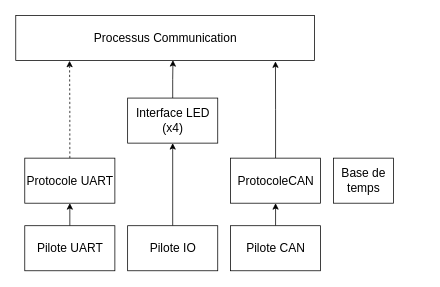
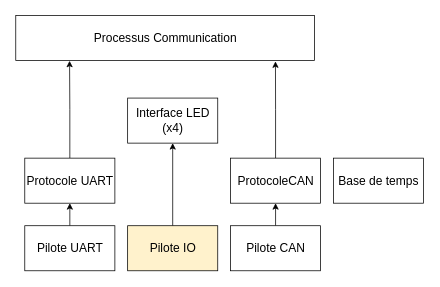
edge "Interface LED (x4)" -> "Processus Communication": removed
edge "Protocole UART" -> "Processus Communication": style dashed -> solid
node "Base de temps": size 60x45 -> 90x45
node "Pilote IO": fillcolor #ffffff -> #fff2cc
